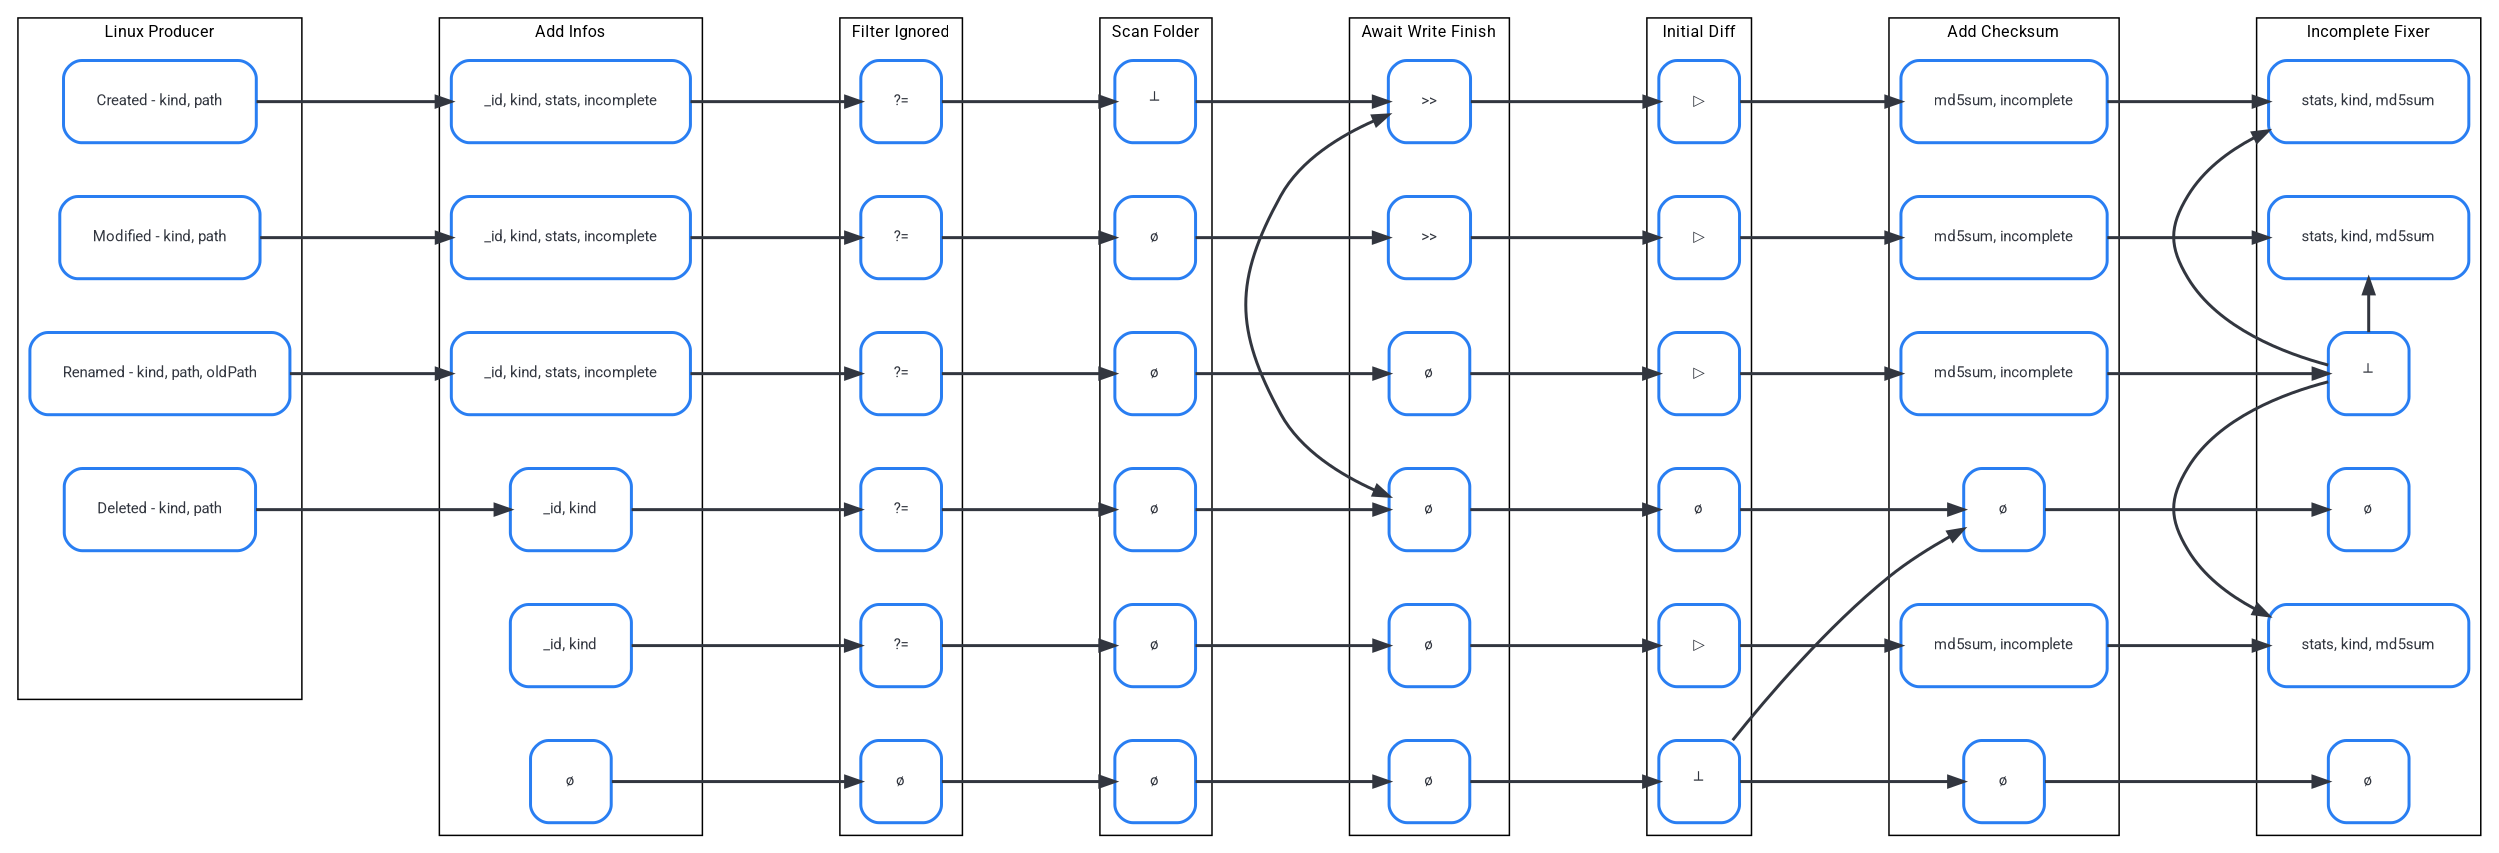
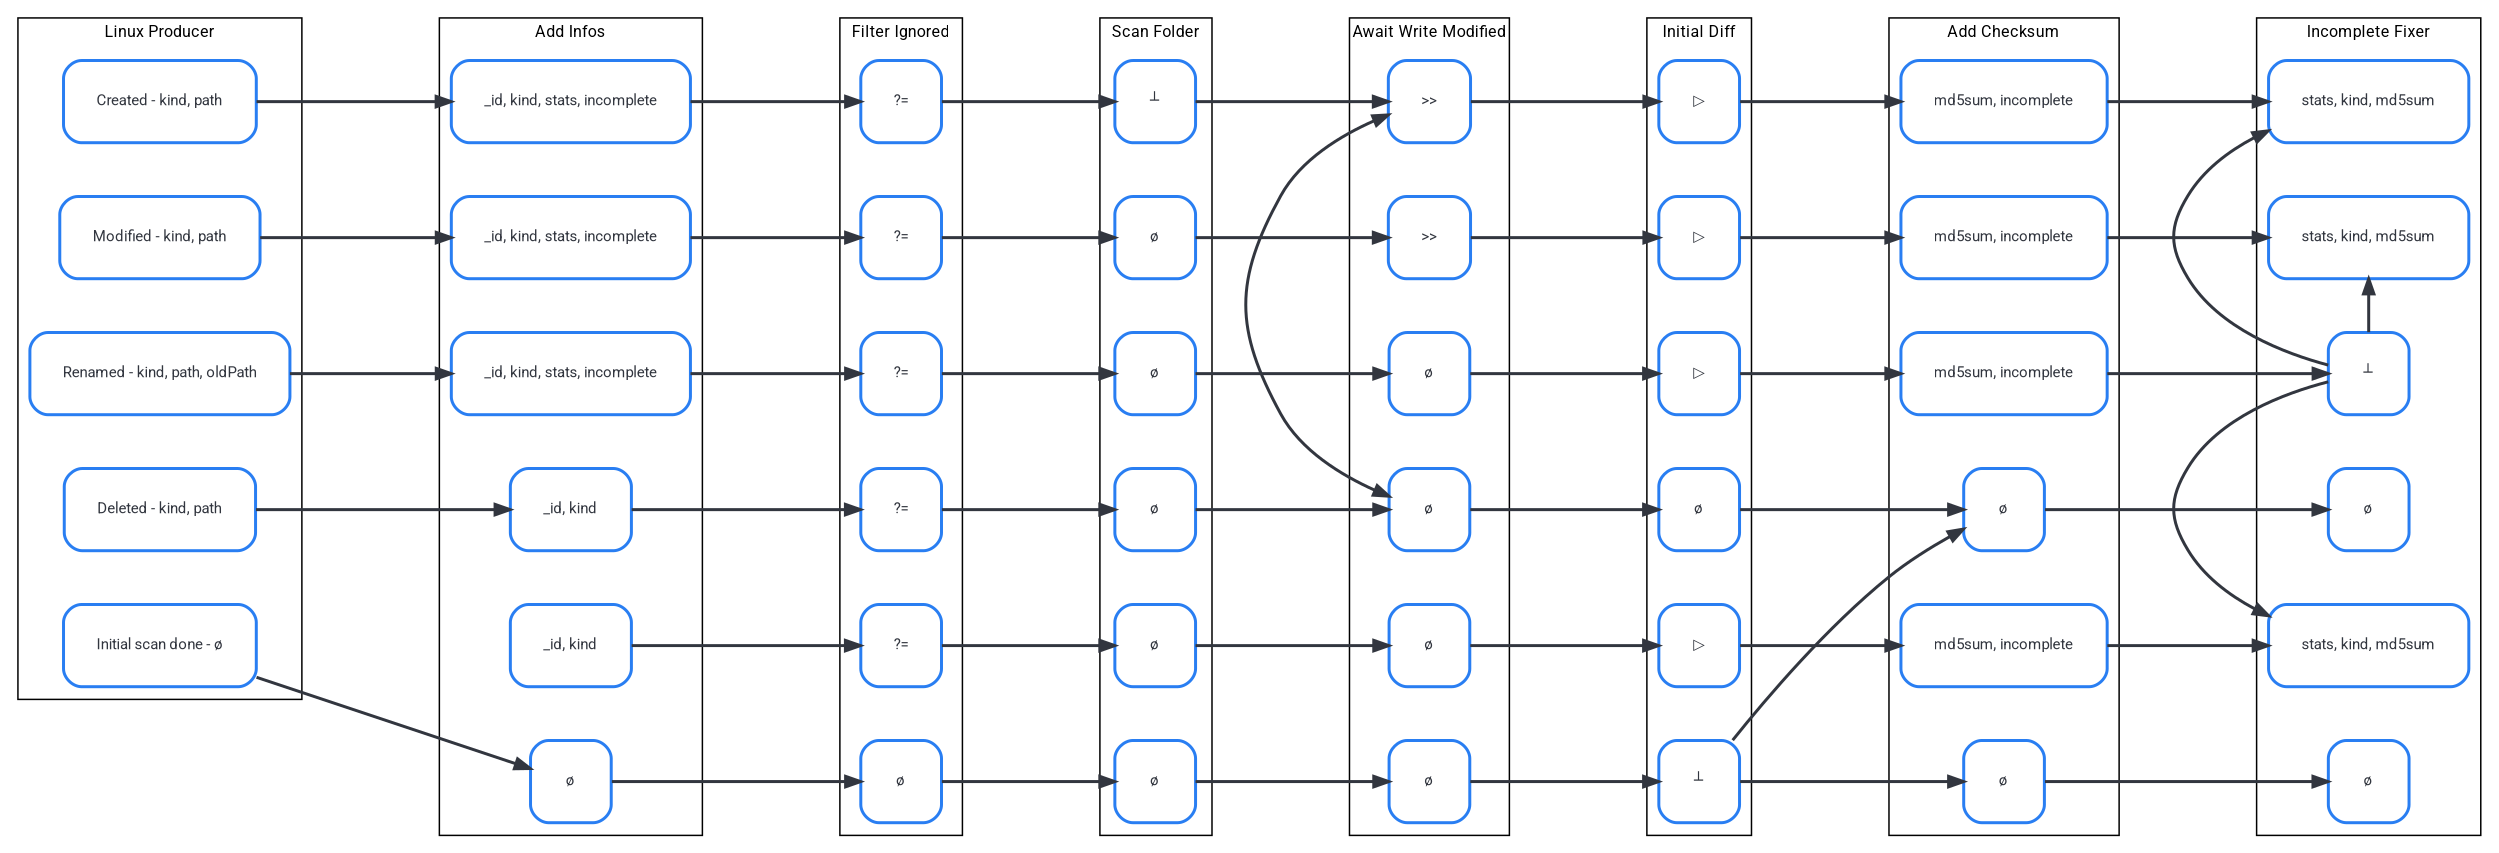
cluster "Await Write Finish": label "Await Write Finish" -> "Await Write Modified"
node "Initial scan done - ø": added
